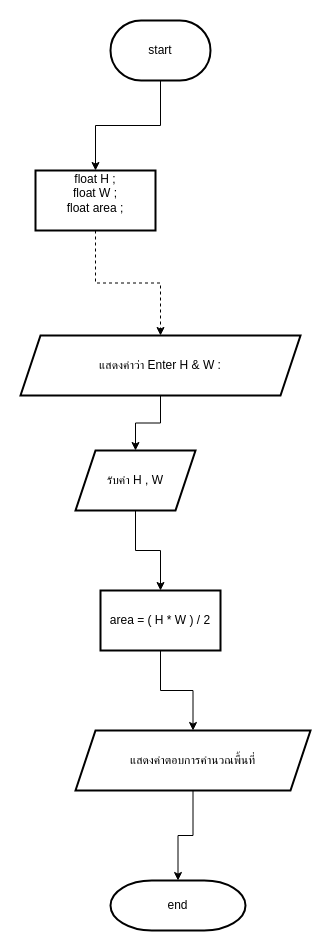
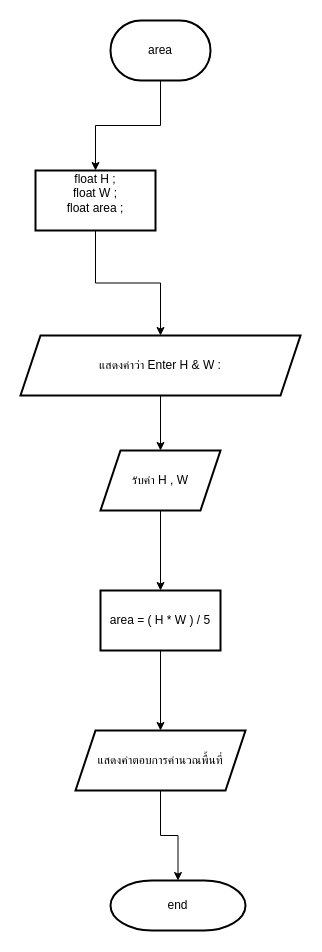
node "start": label "start" -> "area"
edge "float H ; float W ; float area ;" -> "แสดงคำว่า Enter H & W :": style dashed -> solid
node "รับค่า H , W": moved (136, 481) -> (161, 481)
node "area = ( H * W ) / 2": label "area = ( H * W ) / 2" -> "area = ( H * W ) / 5"
node "แสดงคำตอบการคำนวณพื้นที่": size 235x60 -> 170x60
